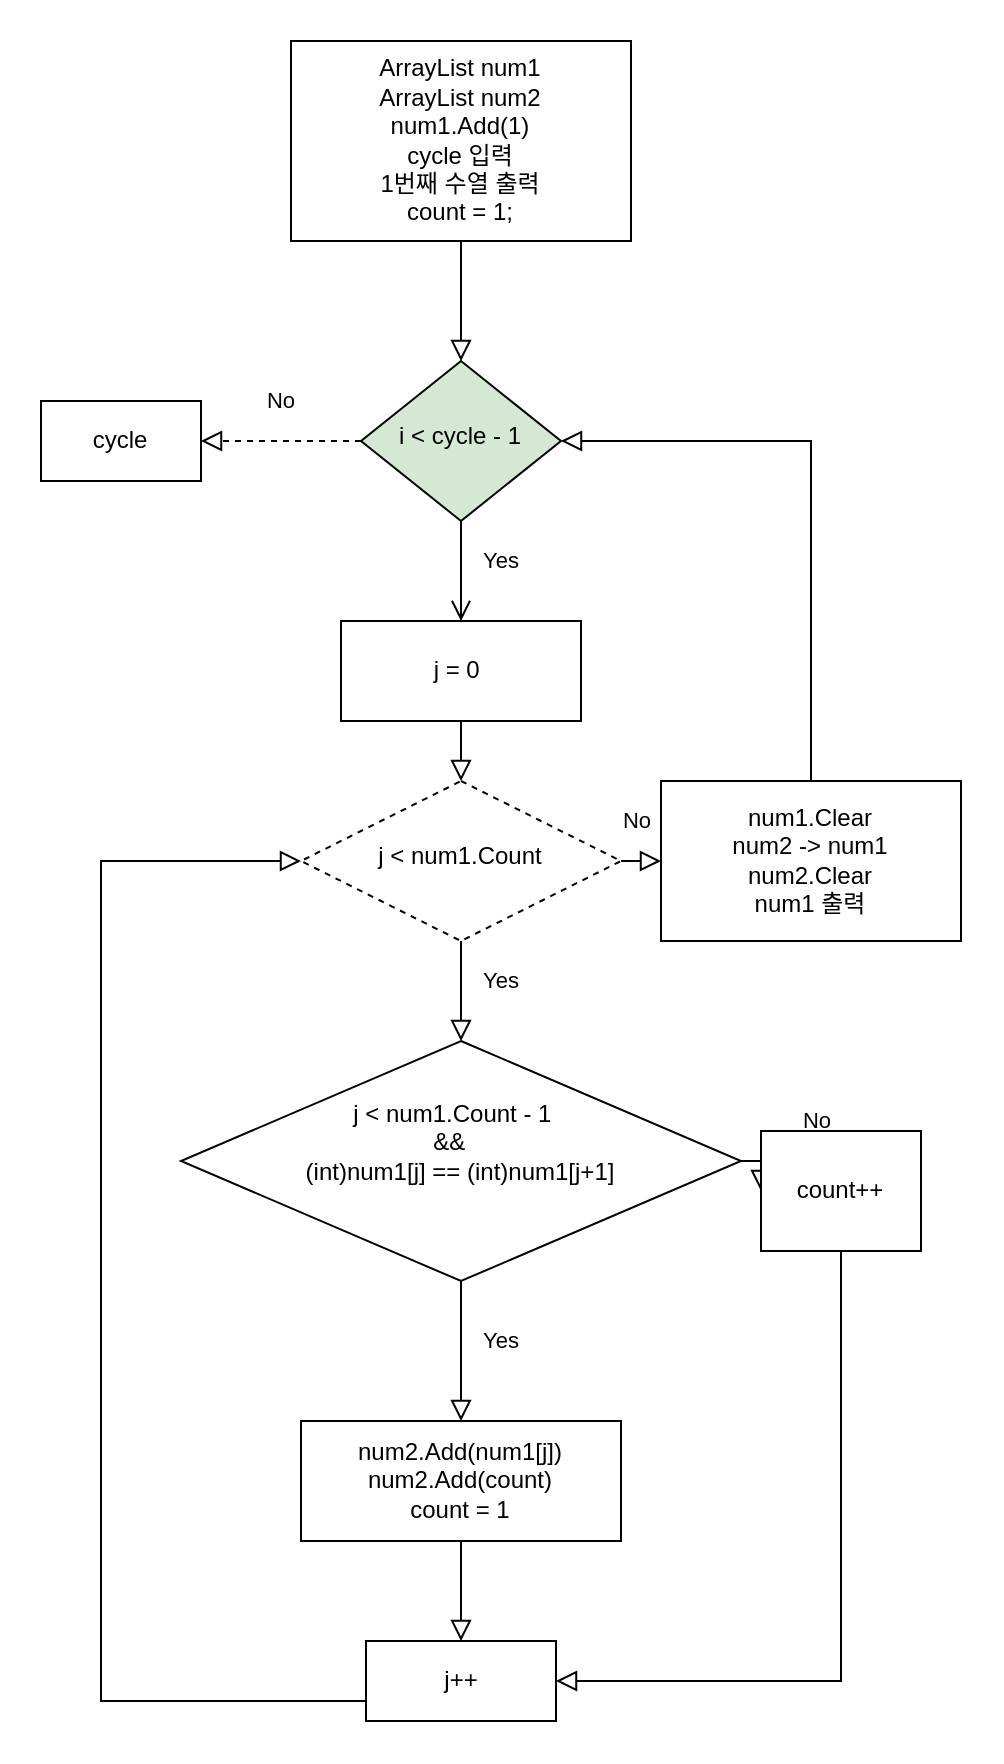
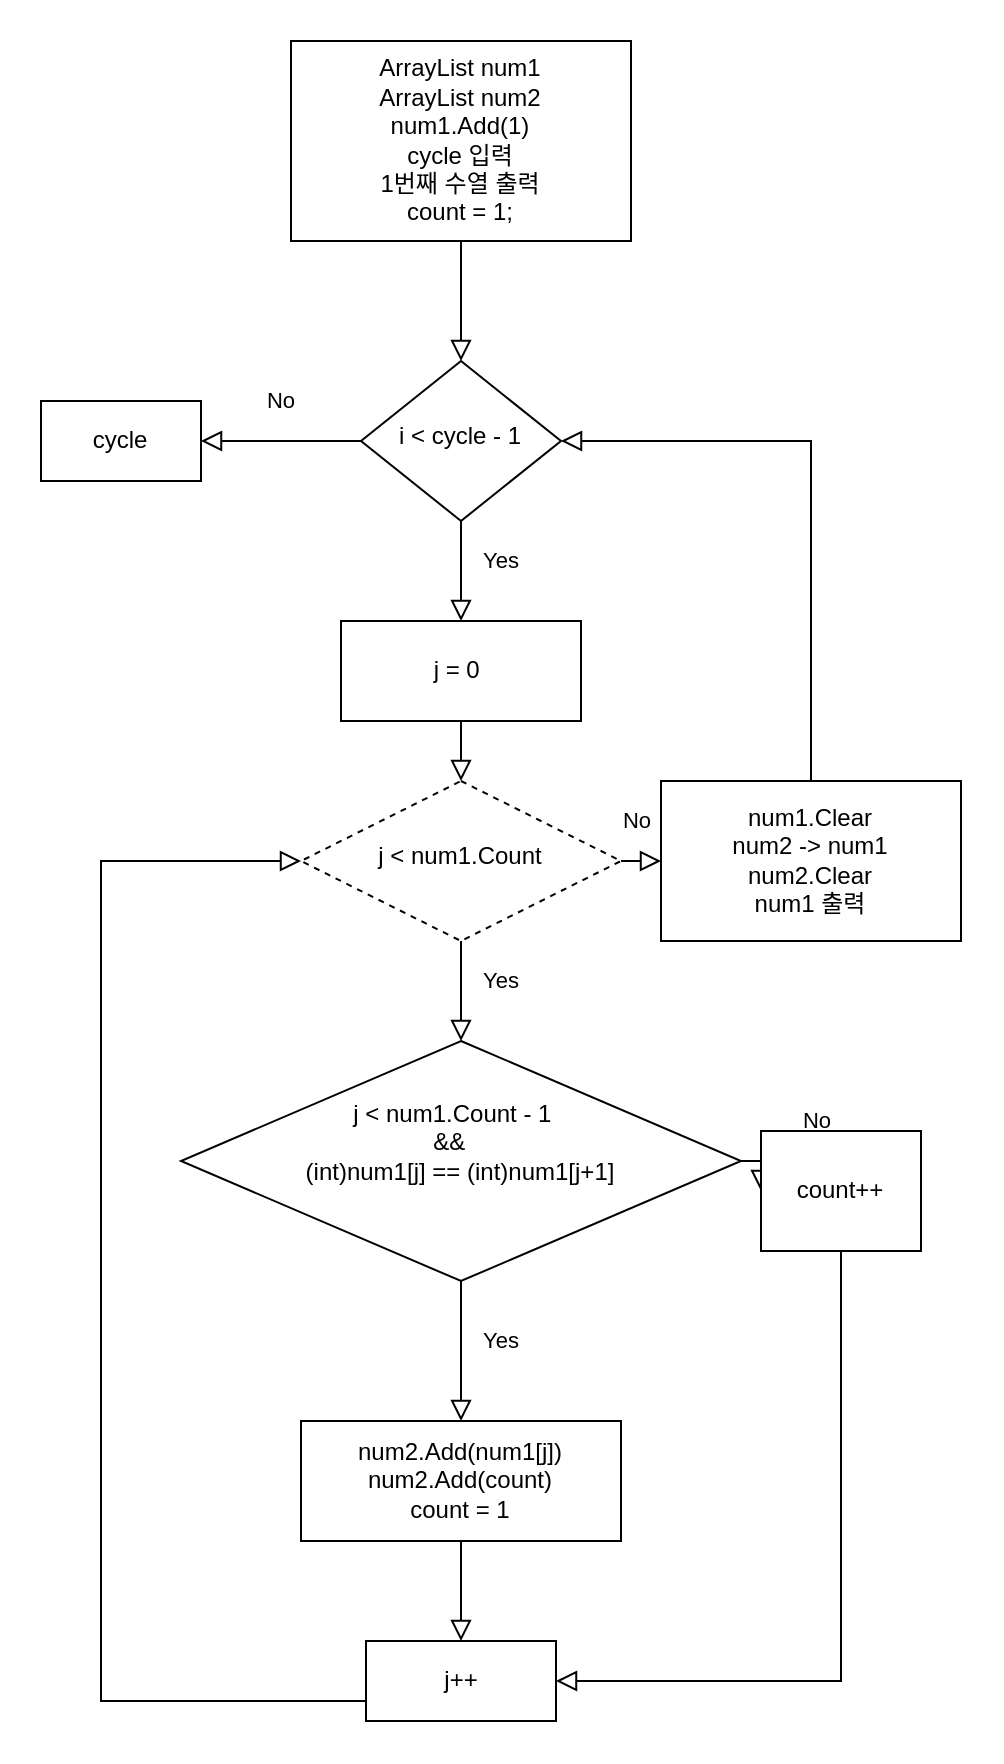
edge "i < cycle - 1" -> "cycle": style dashed -> solid
node "i < cycle - 1": fillcolor #d5e8d4 -> #ffffff
edge "i < cycle - 1" -> "j = 0": arrowhead open -> block
